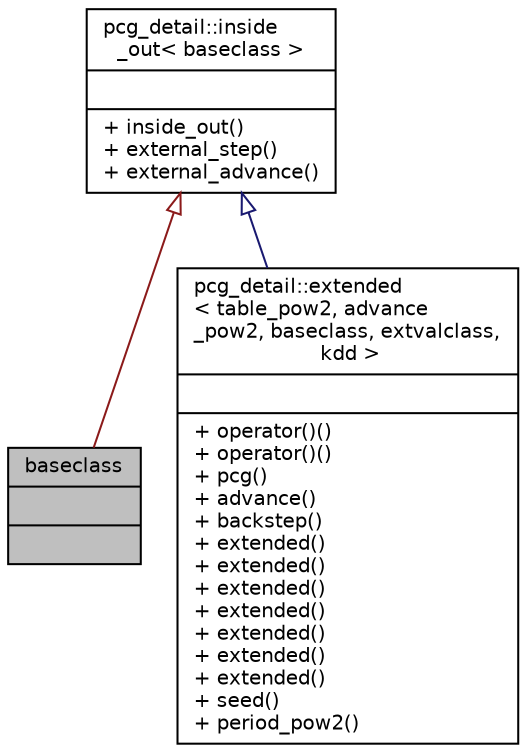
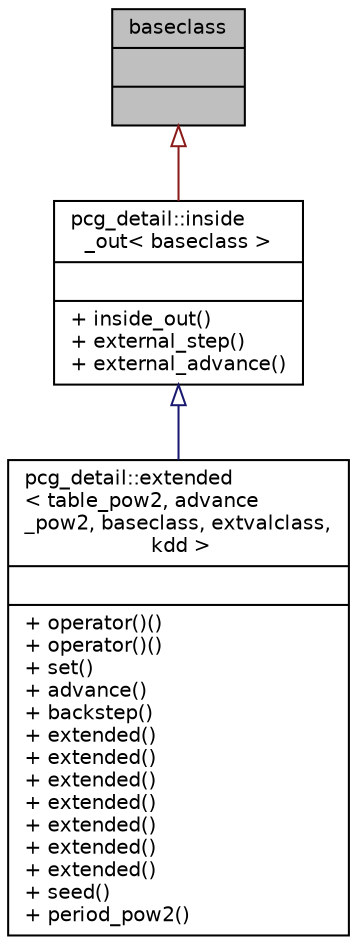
edge "baseclass" -> "pcg_detail::inside": reversed
node "pcg_detail::extended": text "+ pcg()" -> "+ set()"
